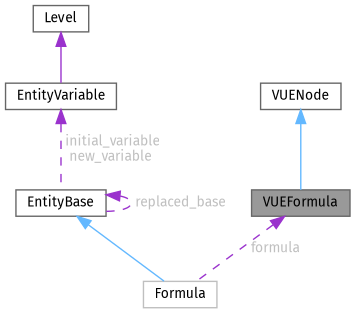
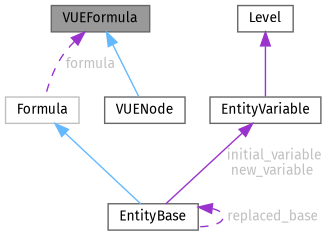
edge "EntityBase" -> "EntityVariable": style dashed -> solid
edge "VUEFormula" -> "VUENode": reversed
edge "Formula" -> "EntityBase": reversed
